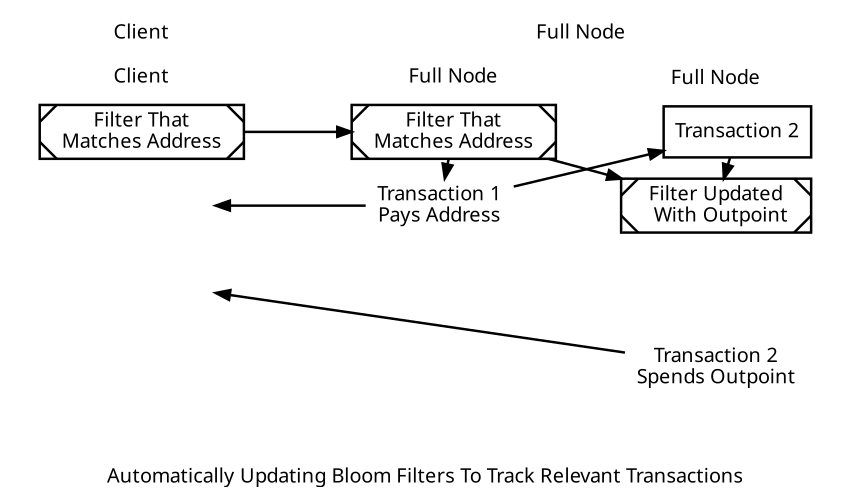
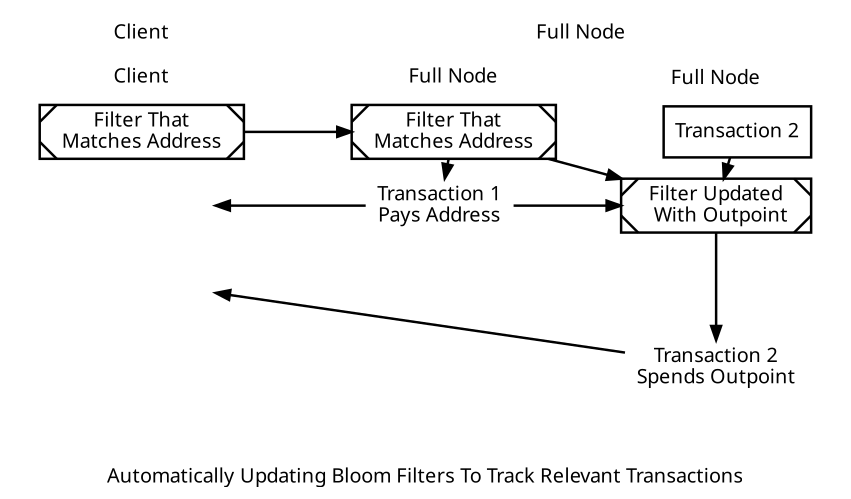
edge "Transaction 1 Pays Address" -> "Transaction 2": now "Transaction 1 Pays Address" -> "Filter Updated With Outpoint"
edge "Filter Updated With Outpoint" -> "Transaction 2 Spends Outpoint": added
